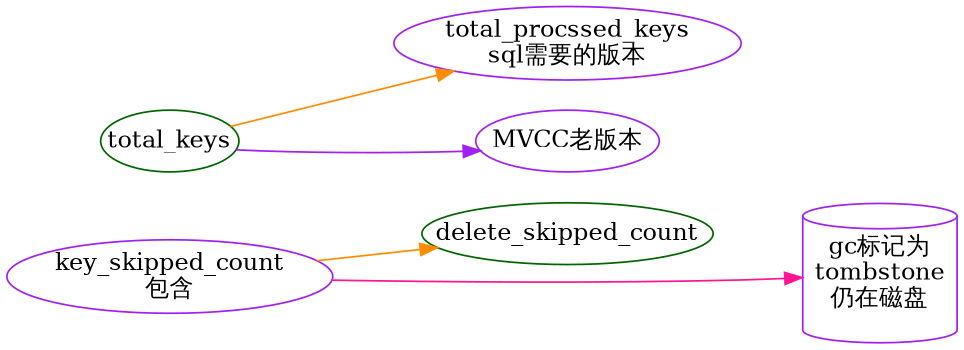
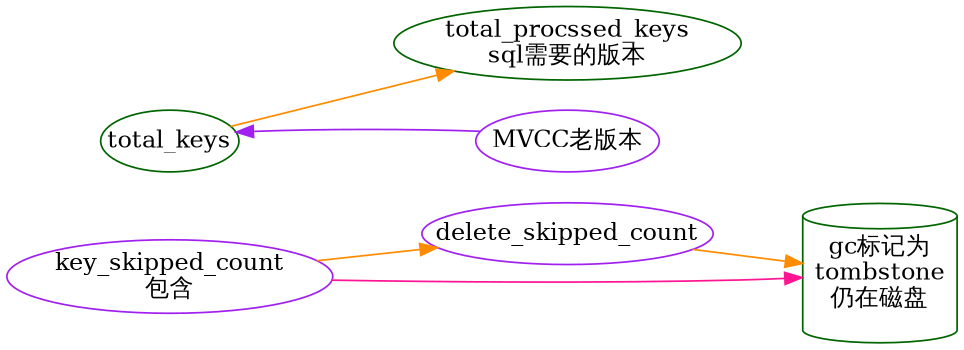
node "total_procssed_keys sql需要的版本": color purple -> darkgreen
edge "total_keys" -> "MVCC老版本": reversed
node "delete_skipped_count": color darkgreen -> purple
edge "delete_skipped_count" -> "gc标记为 tombstone 仍在磁盘": added
node "gc标记为 tombstone 仍在磁盘": color purple -> darkgreen
